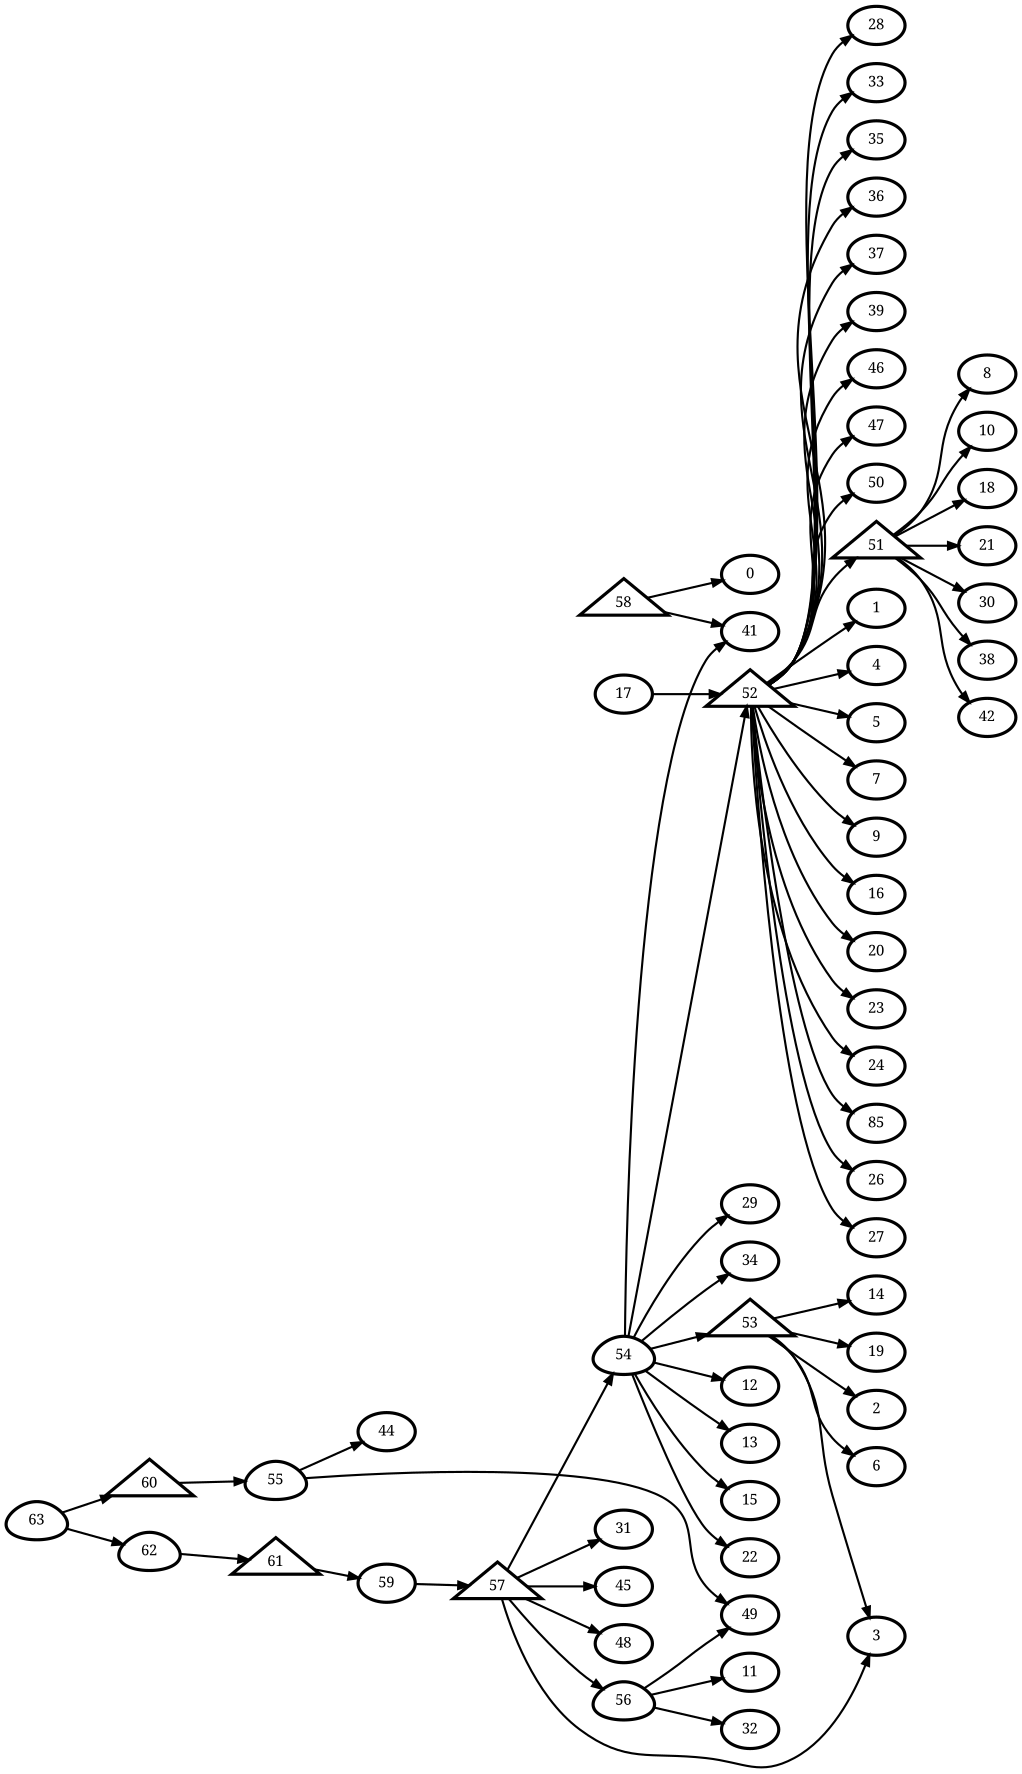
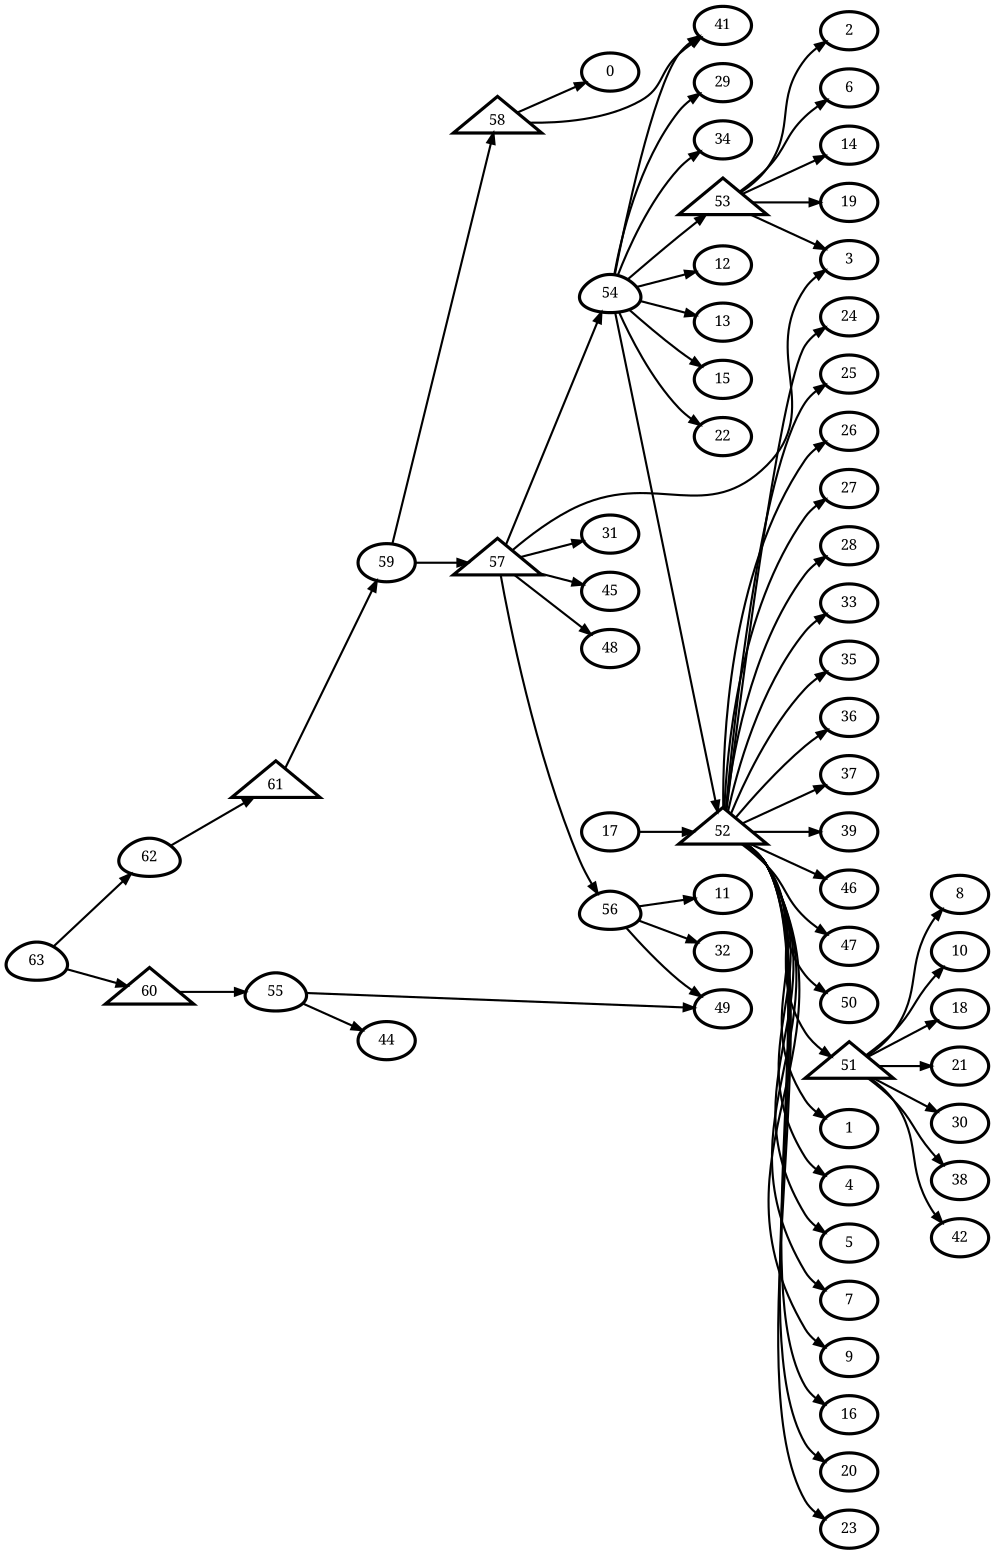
edge "59" -> "58": added
node "85": label "85" -> "25"
